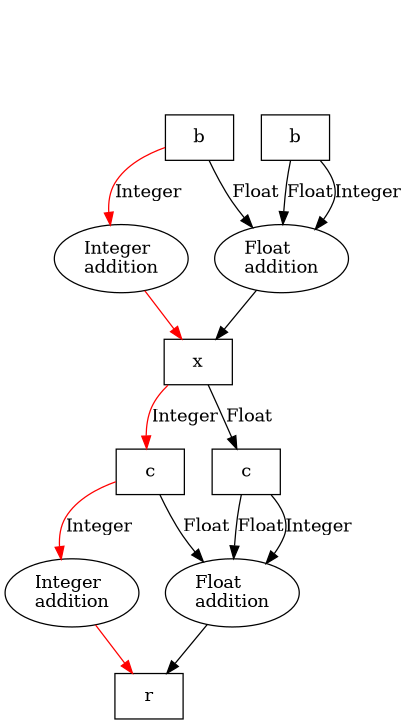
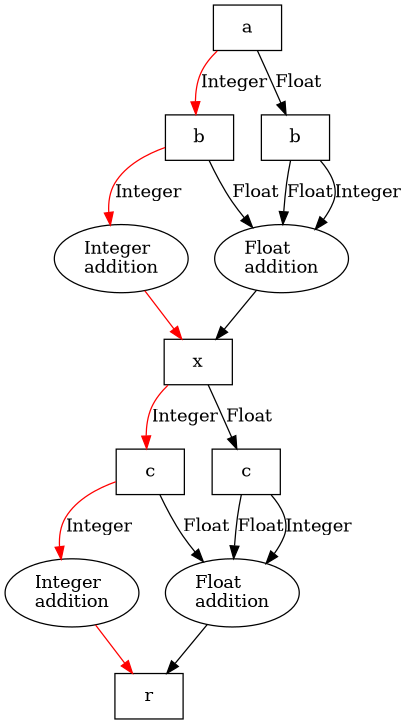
node "a": added
